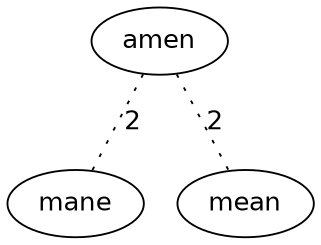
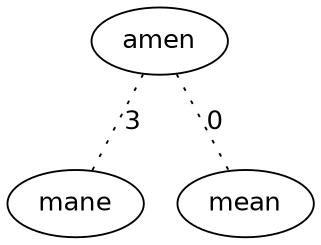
edge "amen" -- "mane": label "2" -> "3"
edge "amen" -- "mean": label "2" -> "0"
